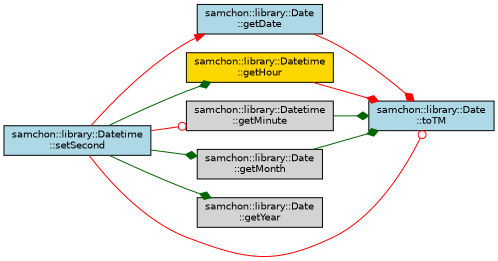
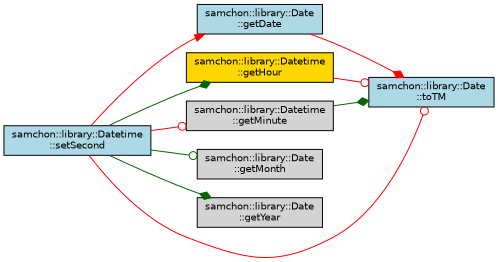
edge "samchon::library::Datetime ::getHour" -> "samchon::library::Date ::toTM": arrowhead diamond -> odot
edge "samchon::library::Date ::getMonth" -> "samchon::library::Date ::toTM": removed
edge "samchon::library::Datetime ::setSecond" -> "samchon::library::Date ::getMonth": arrowhead diamond -> odot
